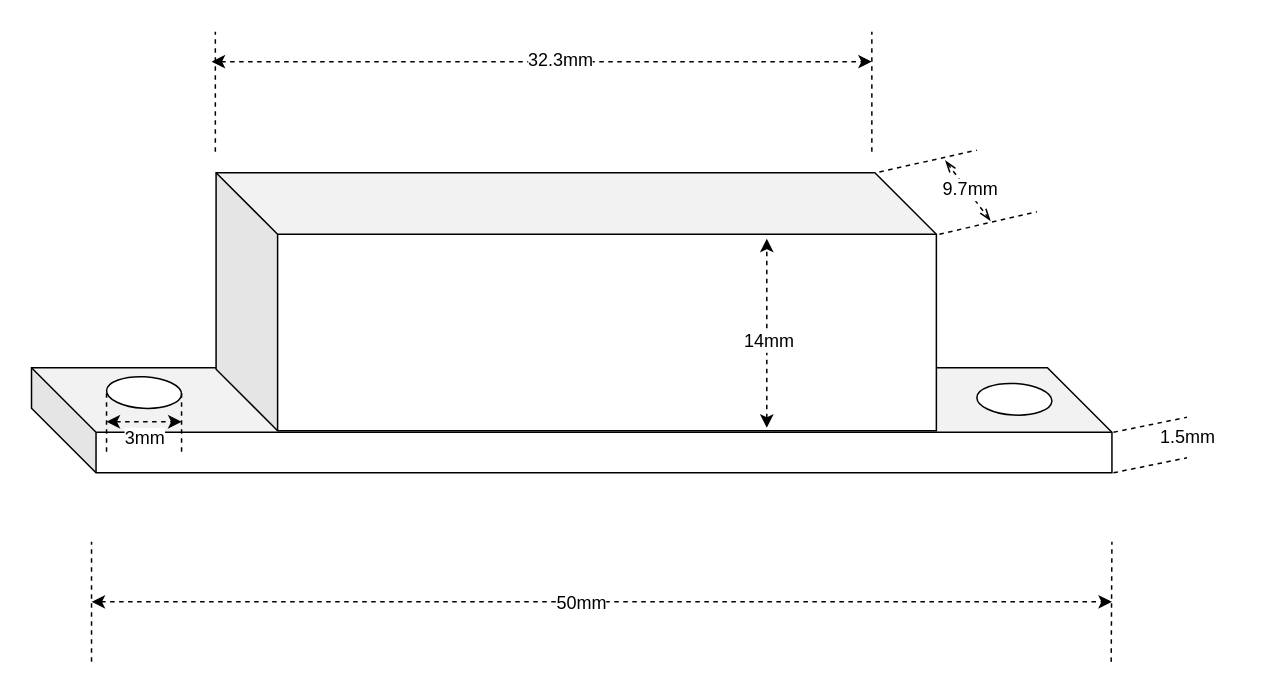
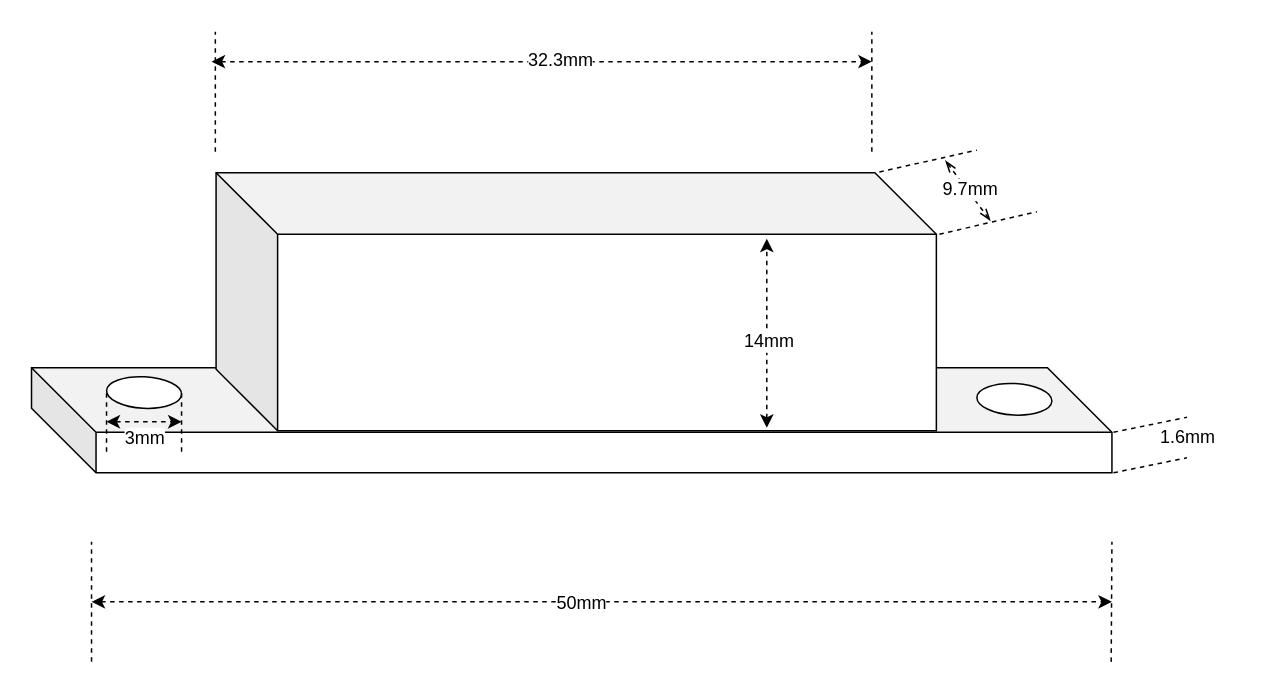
node "1.5mm": label "1.5mm" -> "1.6mm"
